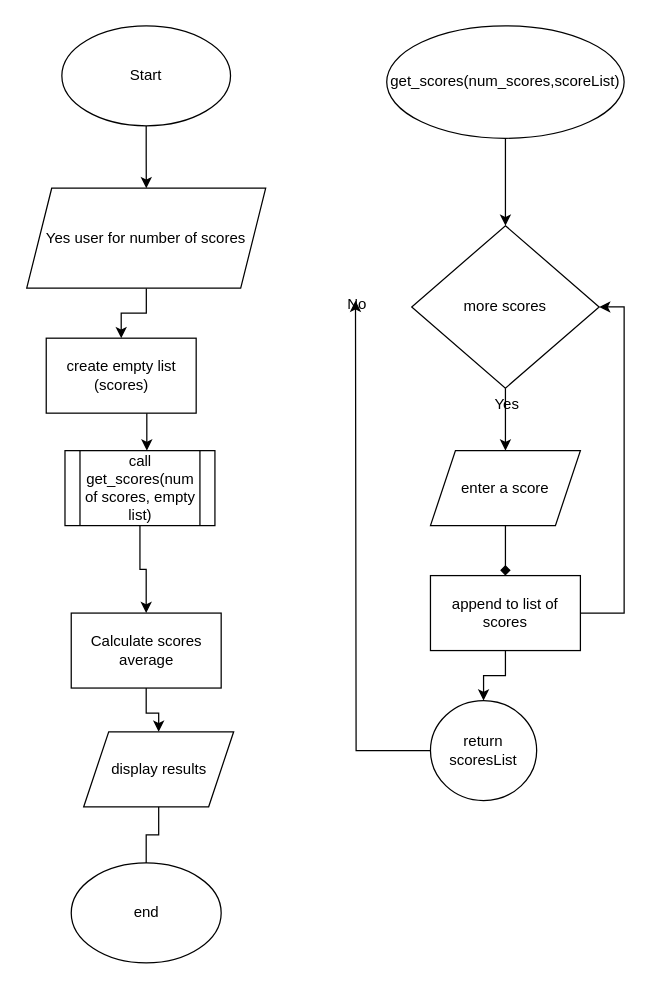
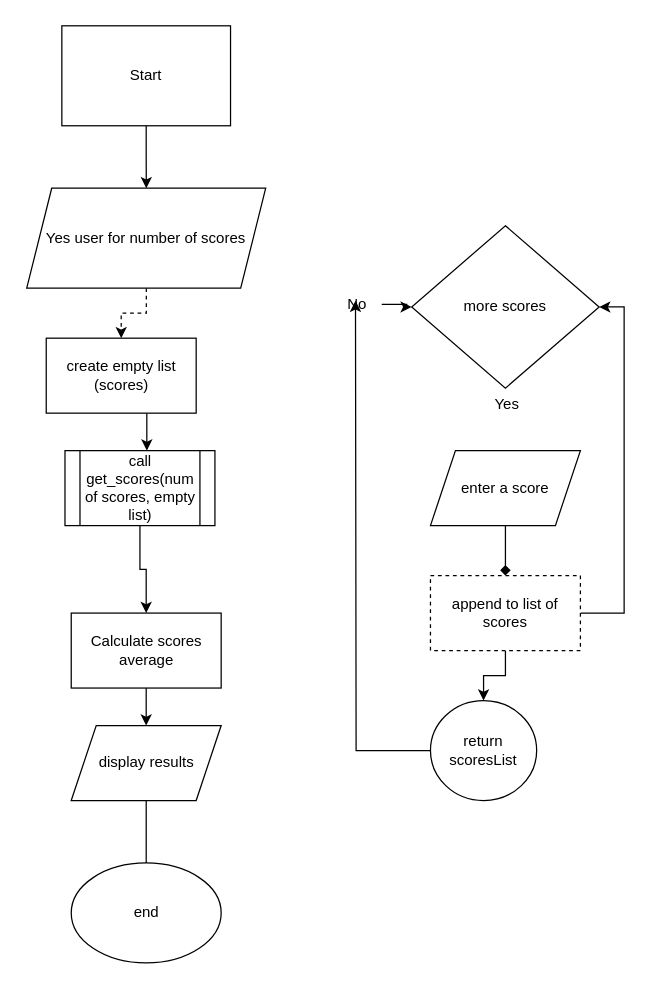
node "Start": shape ellipse -> rectangle
node "get_scores(num_scores,scoreList)": removed
edge "get_scores(num_scores,scoreList)" -> "more scores": removed
edge "No" -> "more scores": added
edge "Yes user for number of scores" -> "create empty list (scores)": style solid -> dashed
edge "more scores" -> "enter a score": removed
node "append to list of scores": style solid -> dashed
node "display results": moved (159, 769) -> (146, 763)
